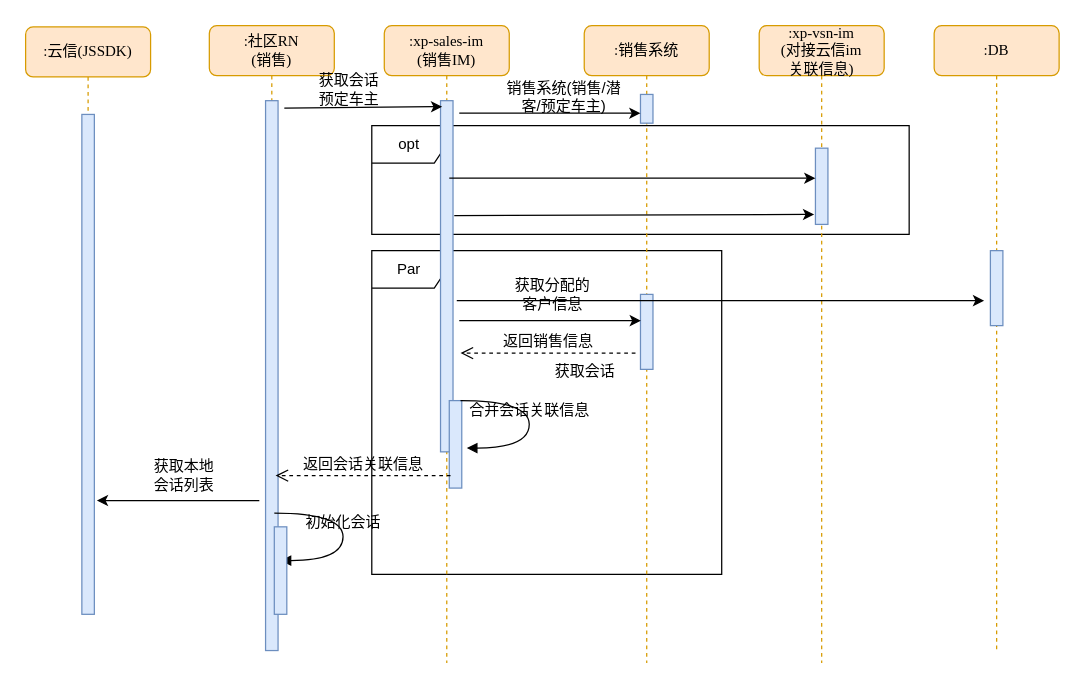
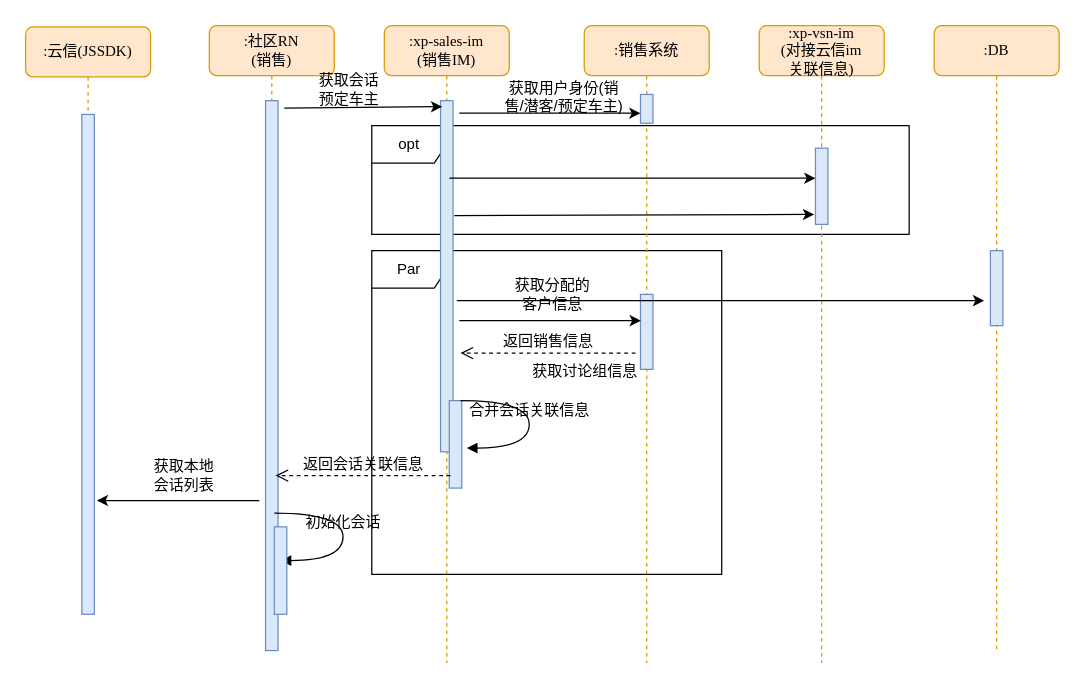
node "销售系统(销售/潜客/预定车主)": label "销售系统(销售/潜客/预定车主)" -> "获取用户身份(销售/潜客/预定车主)"
node "获取会话": label "获取会话" -> "获取讨论组信息"
